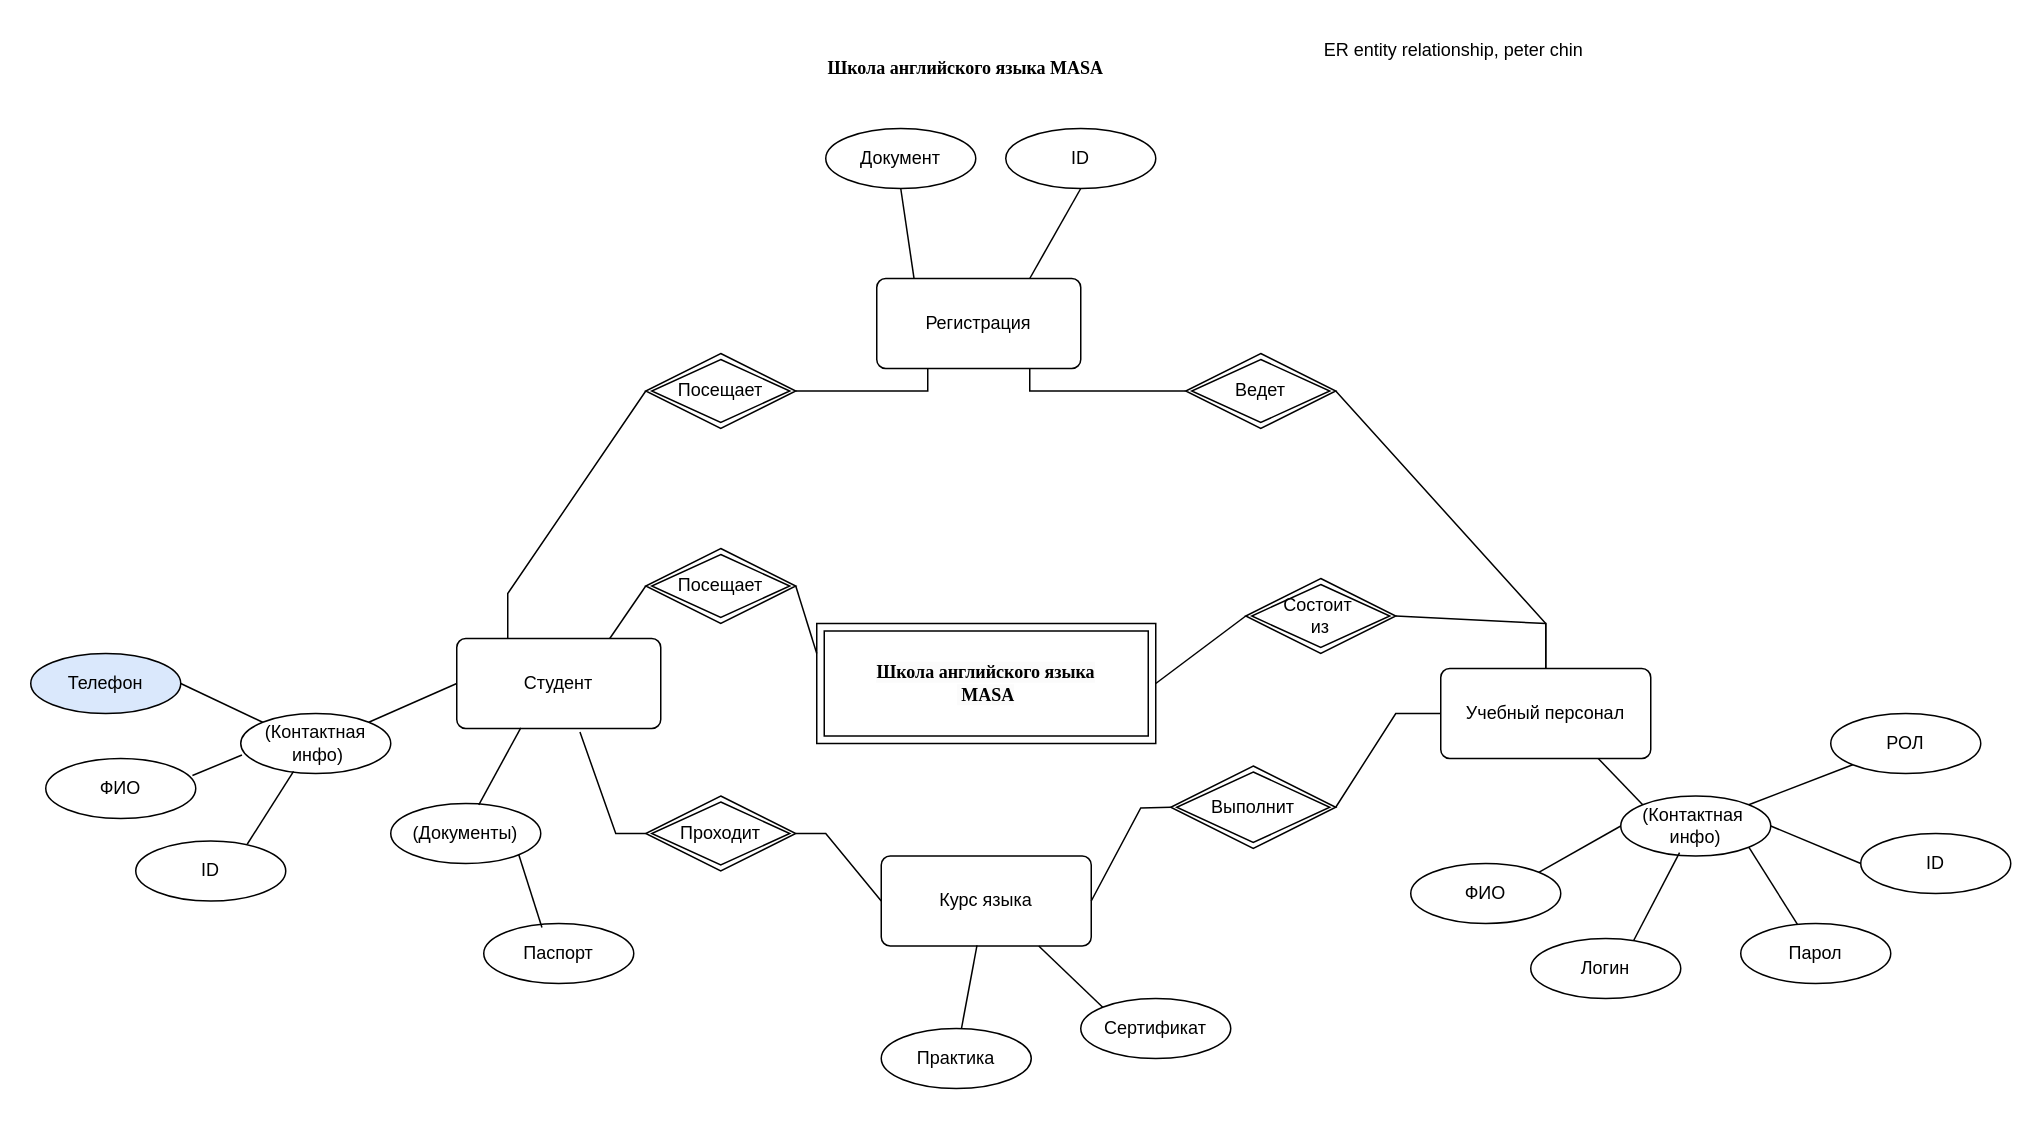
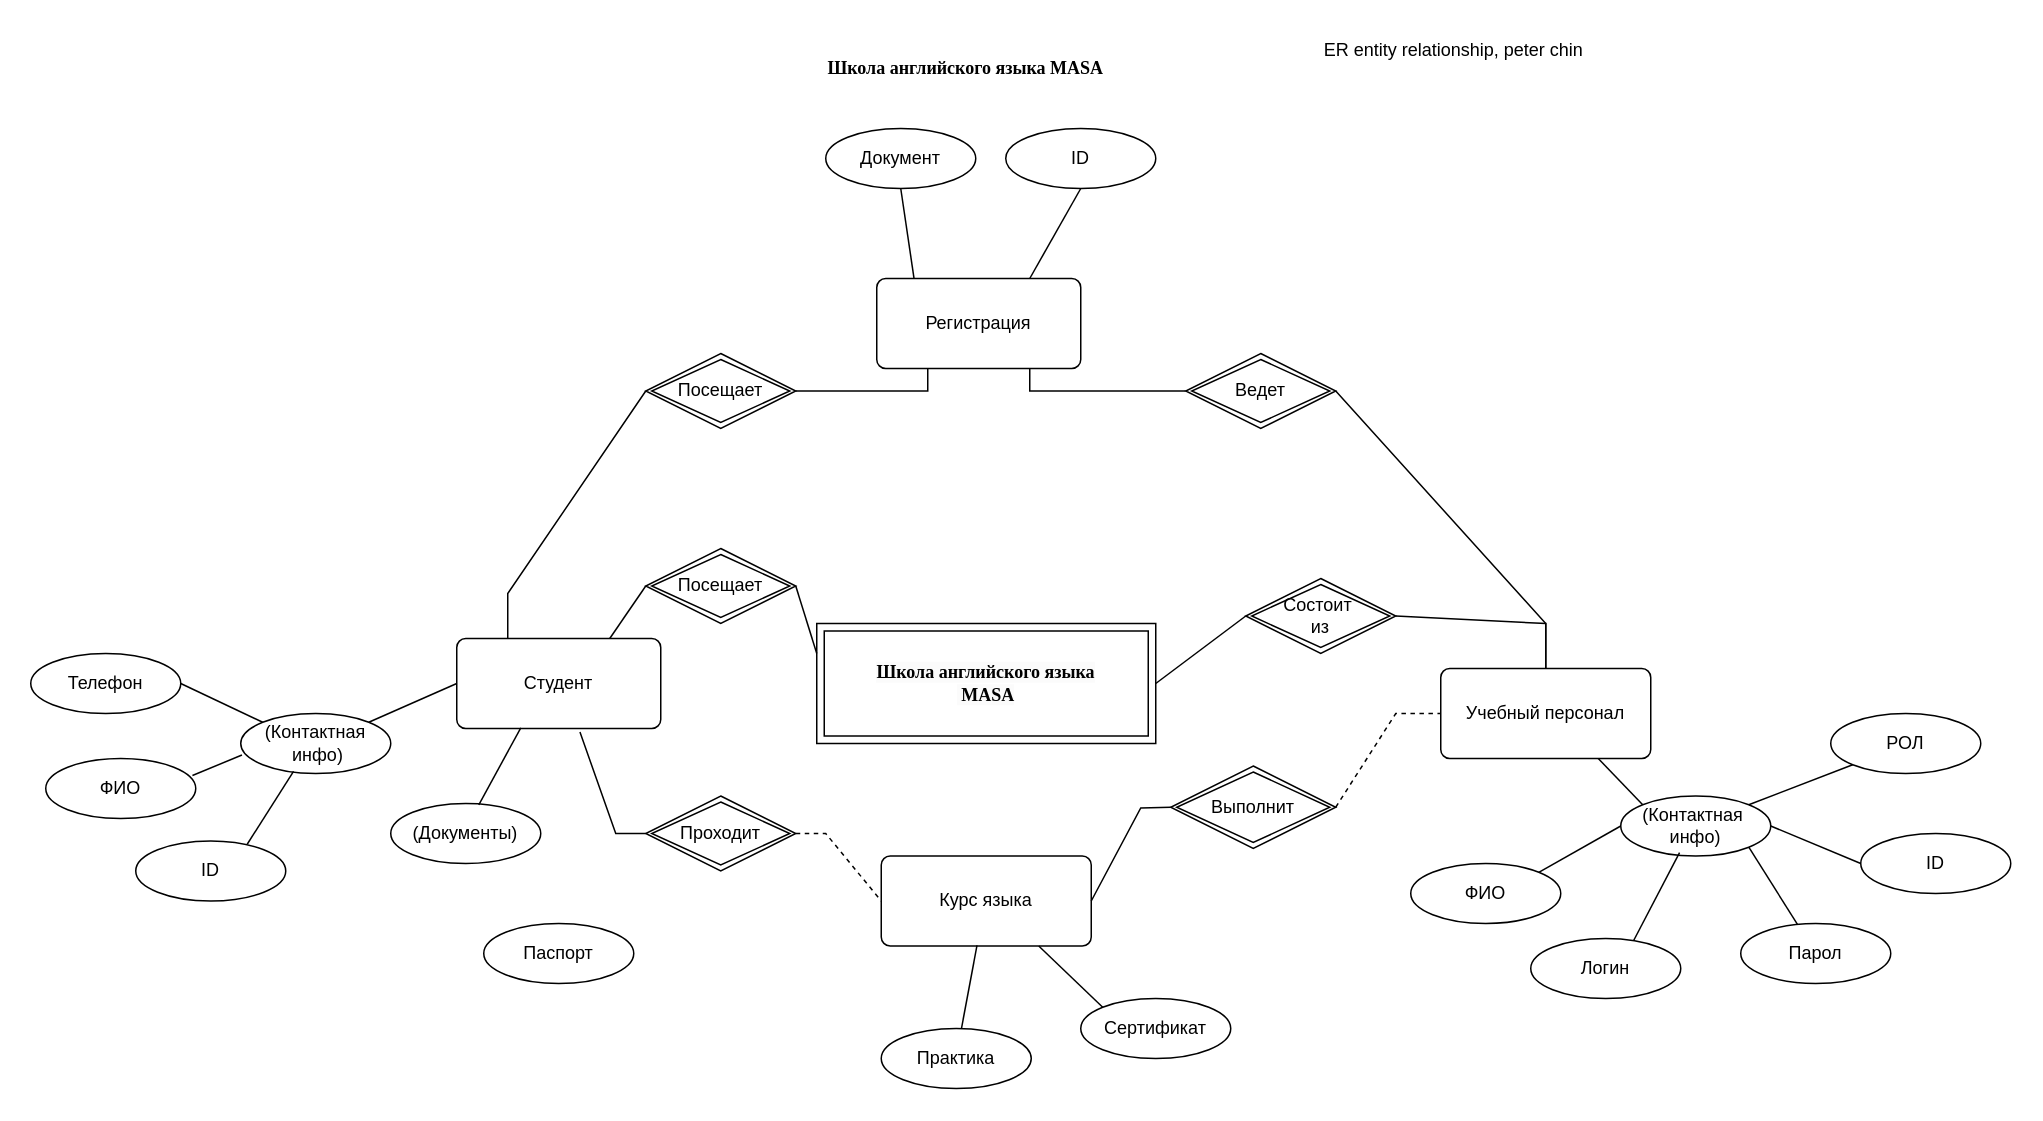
node "Телефон": fillcolor #dae8fc -> #ffffff
edge "Учебный персонал" -- "Выполнит": style solid -> dashed
edge "Проходит" -- "Курс языка": style solid -> dashed
edge "(Документы)" -- "Паспорт": removed
